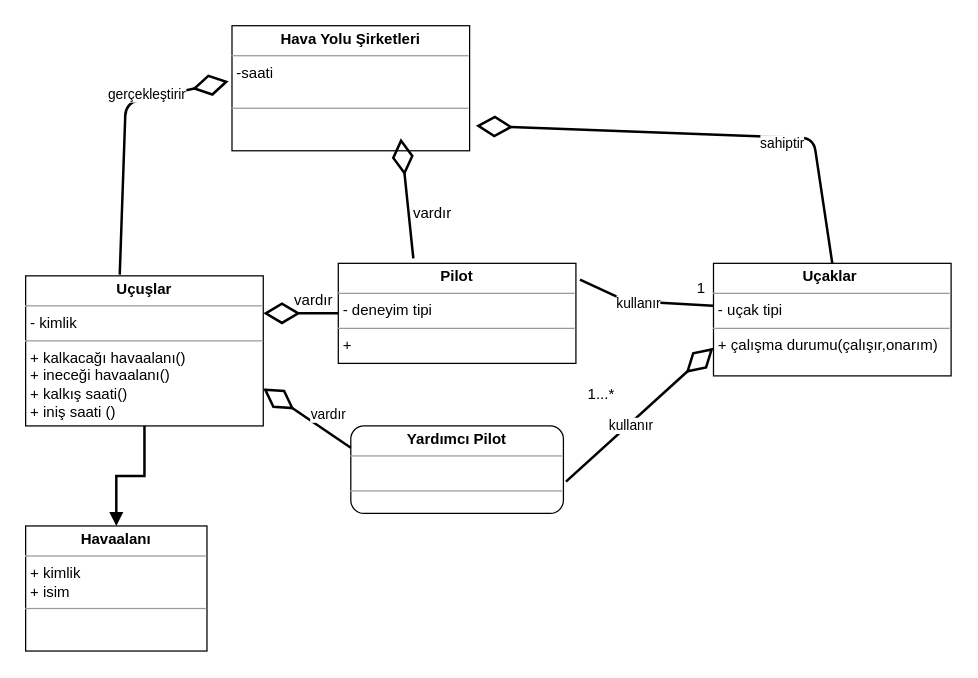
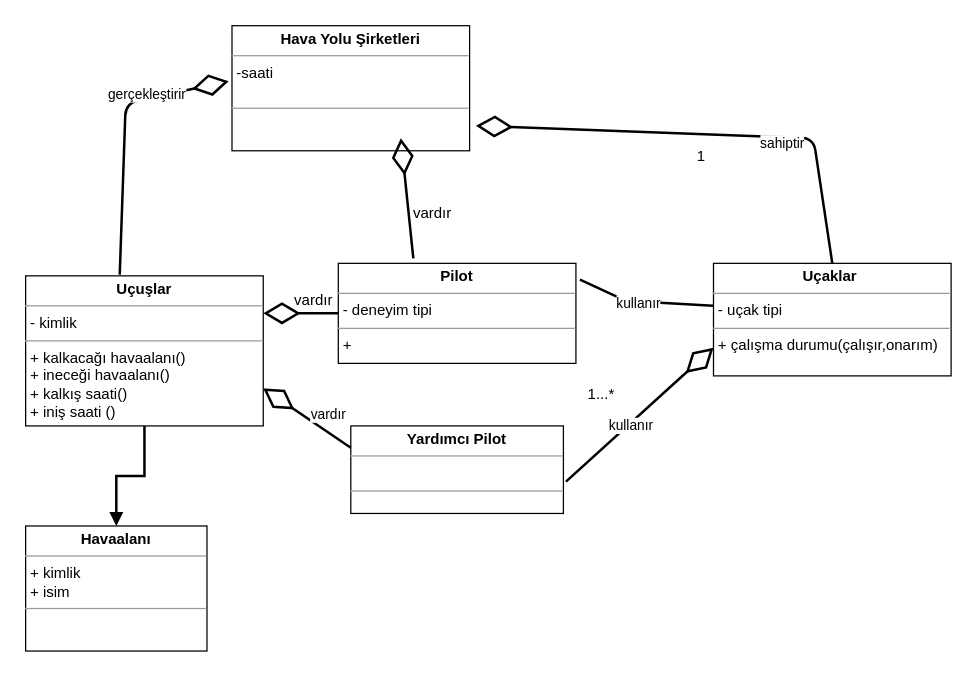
node "1": moved (701, 288) -> (701, 157)
node "Yardımcı Pilot": shape rounded rectangle -> rectangle
